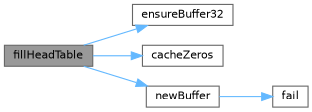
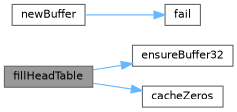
edge "fillHeadTable" -> "newBuffer": removed
